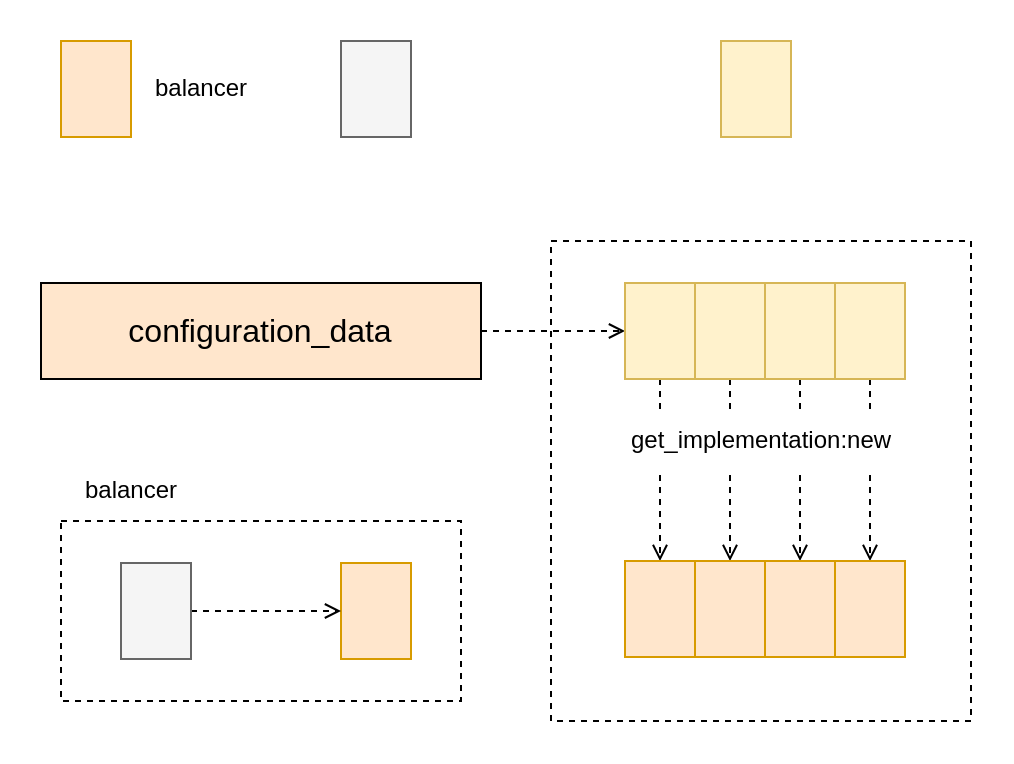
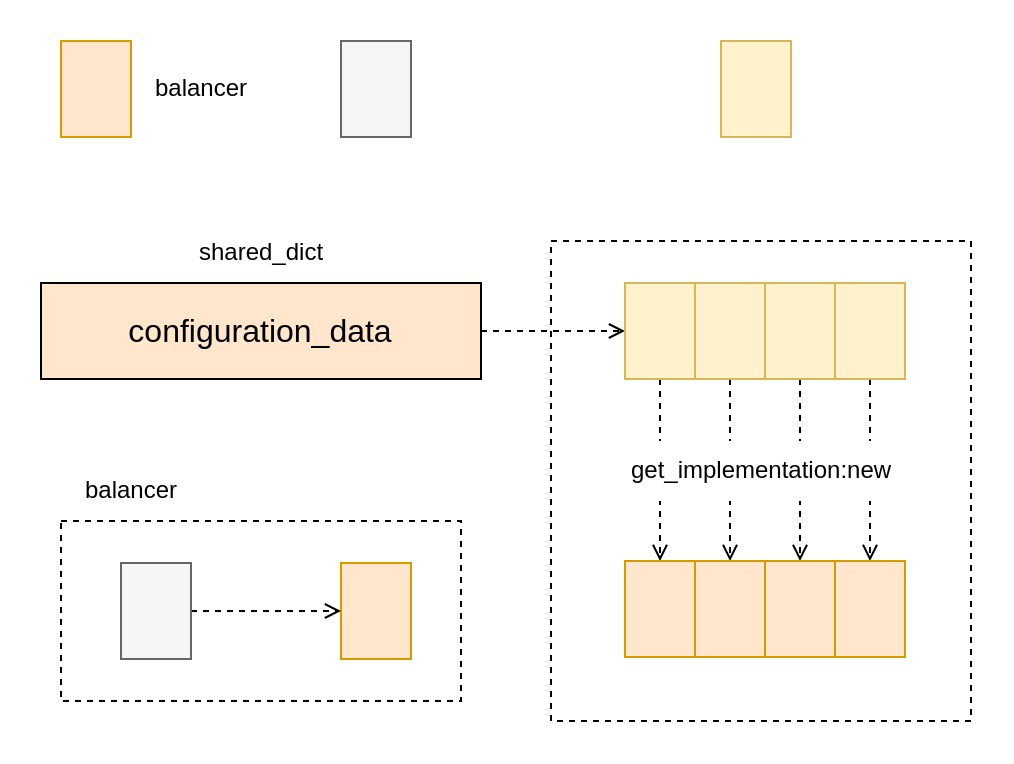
node "shared_dict": added
node "get_implementation:new": moved (761, 441) -> (761, 471)
